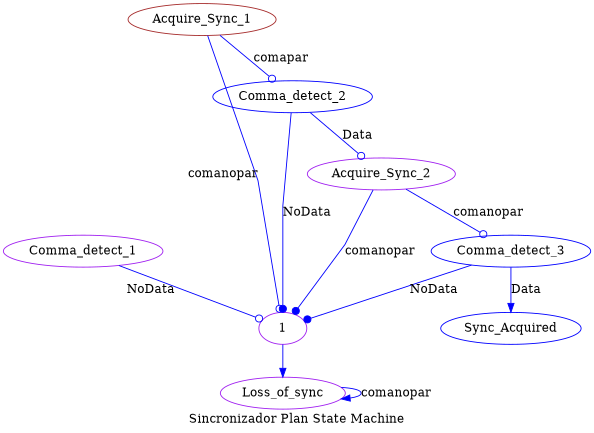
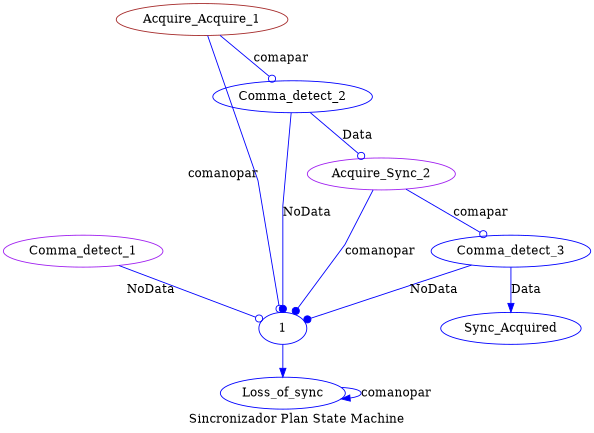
node "Acquire_Sync_1": label "Acquire_Sync_1" -> "Acquire_Acquire_1"
edge "Acquire_Sync_2" -> "Comma_detect_3": label "comanopar" -> "comapar"
node "1": color purple -> blue
node "Loss_of_sync": color purple -> blue
